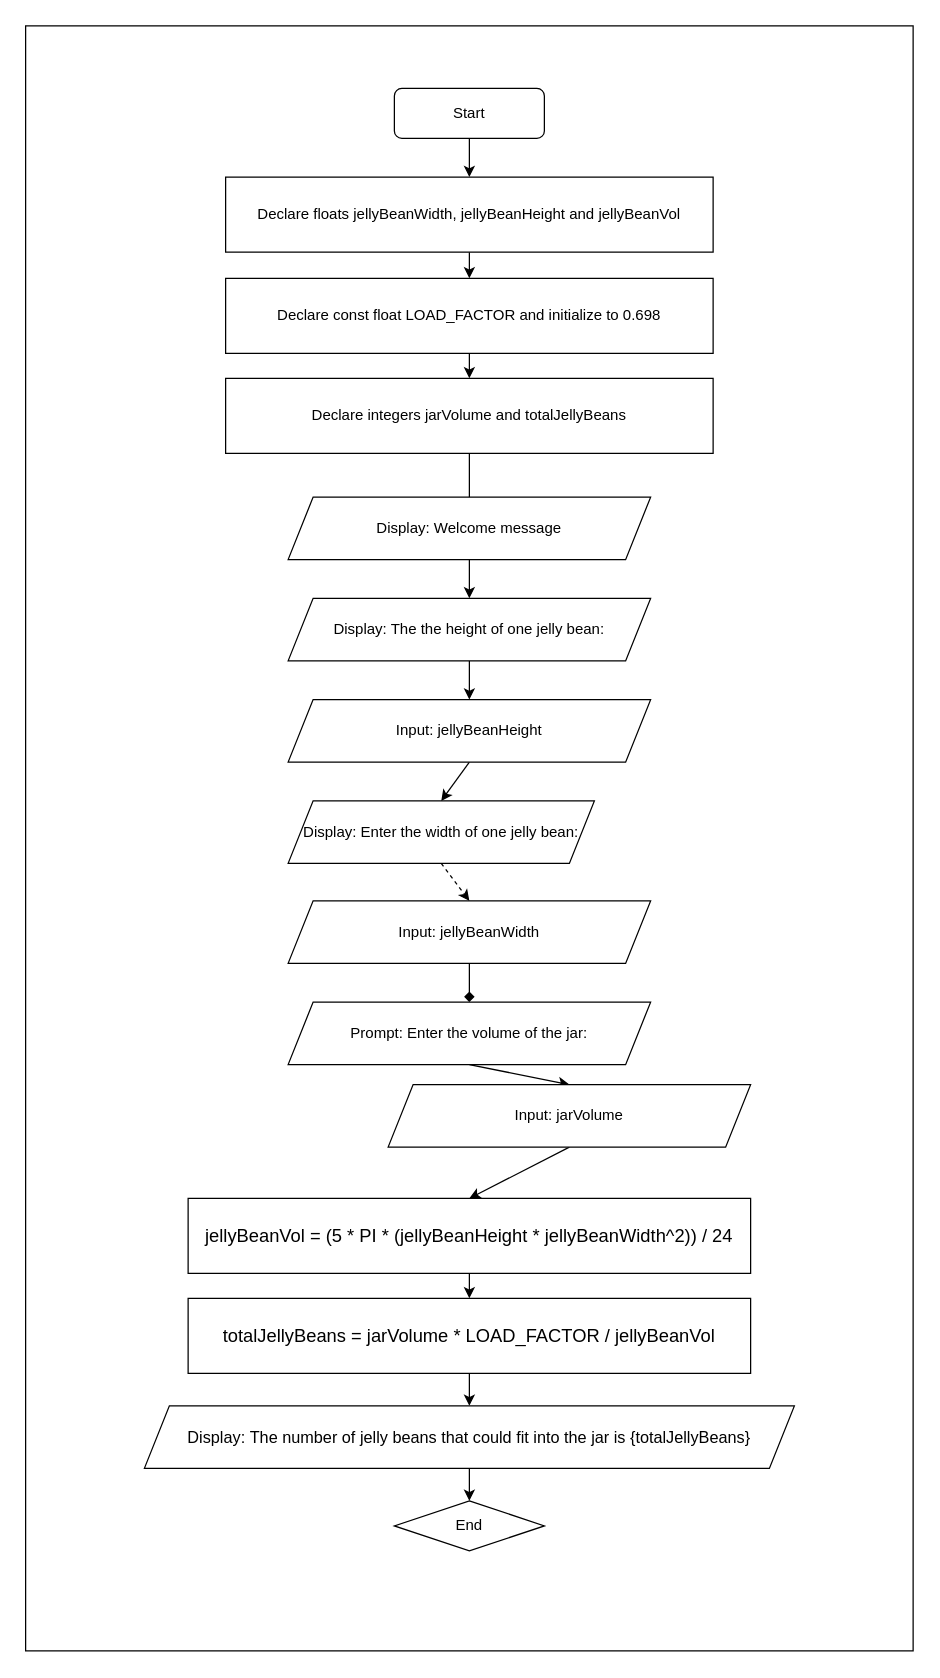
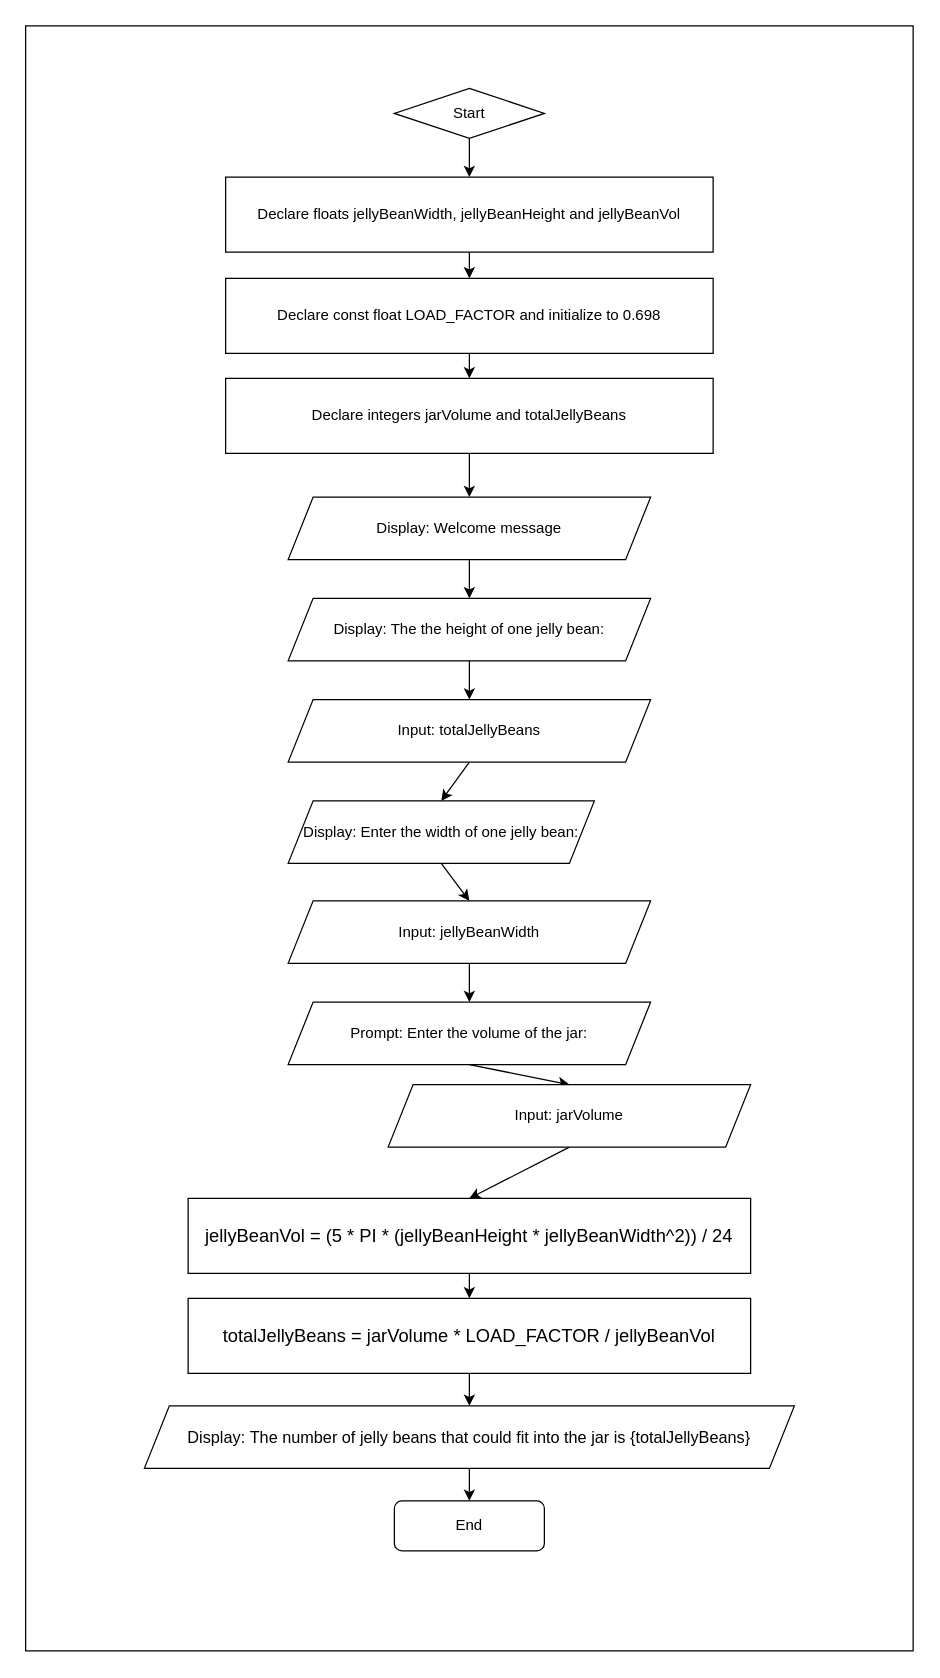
node "Start": shape rounded rectangle -> diamond
edge "Declare integers jarVolume and totalJellyBeans" -- "Display: Welcome message": arrowhead none -> classic
node "Input: jellyBeanHeight": label "Input: jellyBeanHeight" -> "Input: totalJellyBeans"
edge "Display: Enter the width of one jelly bean:" -> "Input: jellyBeanWidth": style dashed -> solid
edge "Input: jellyBeanWidth" -> "Prompt: Enter the volume of the jar:": arrowhead diamond -> classic
node "End": shape diamond -> rounded rectangle
